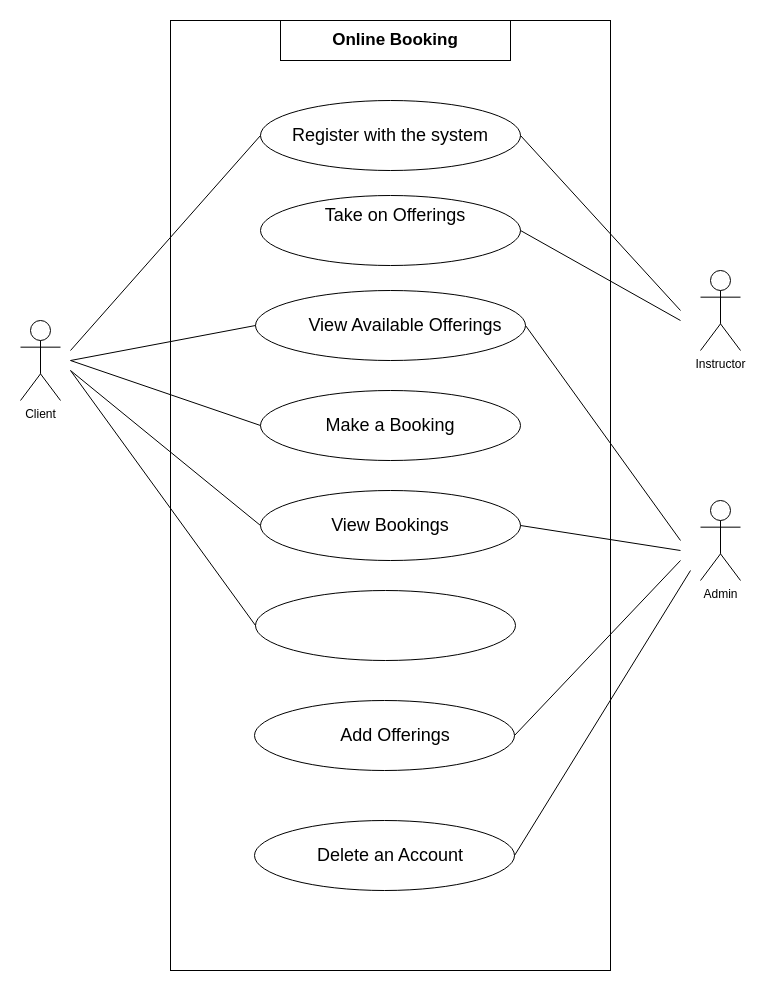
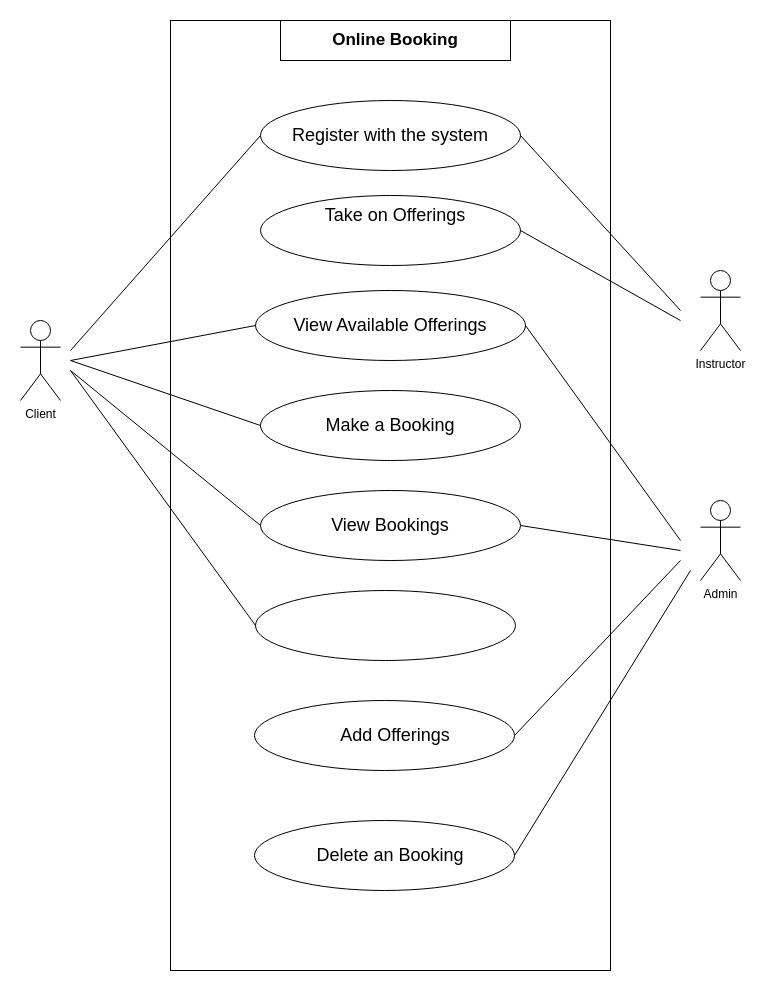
node "View Available Offerings": moved (406, 326) -> (391, 326)
node "Delete an Account": label "Delete an Account" -> "Delete an Booking"
